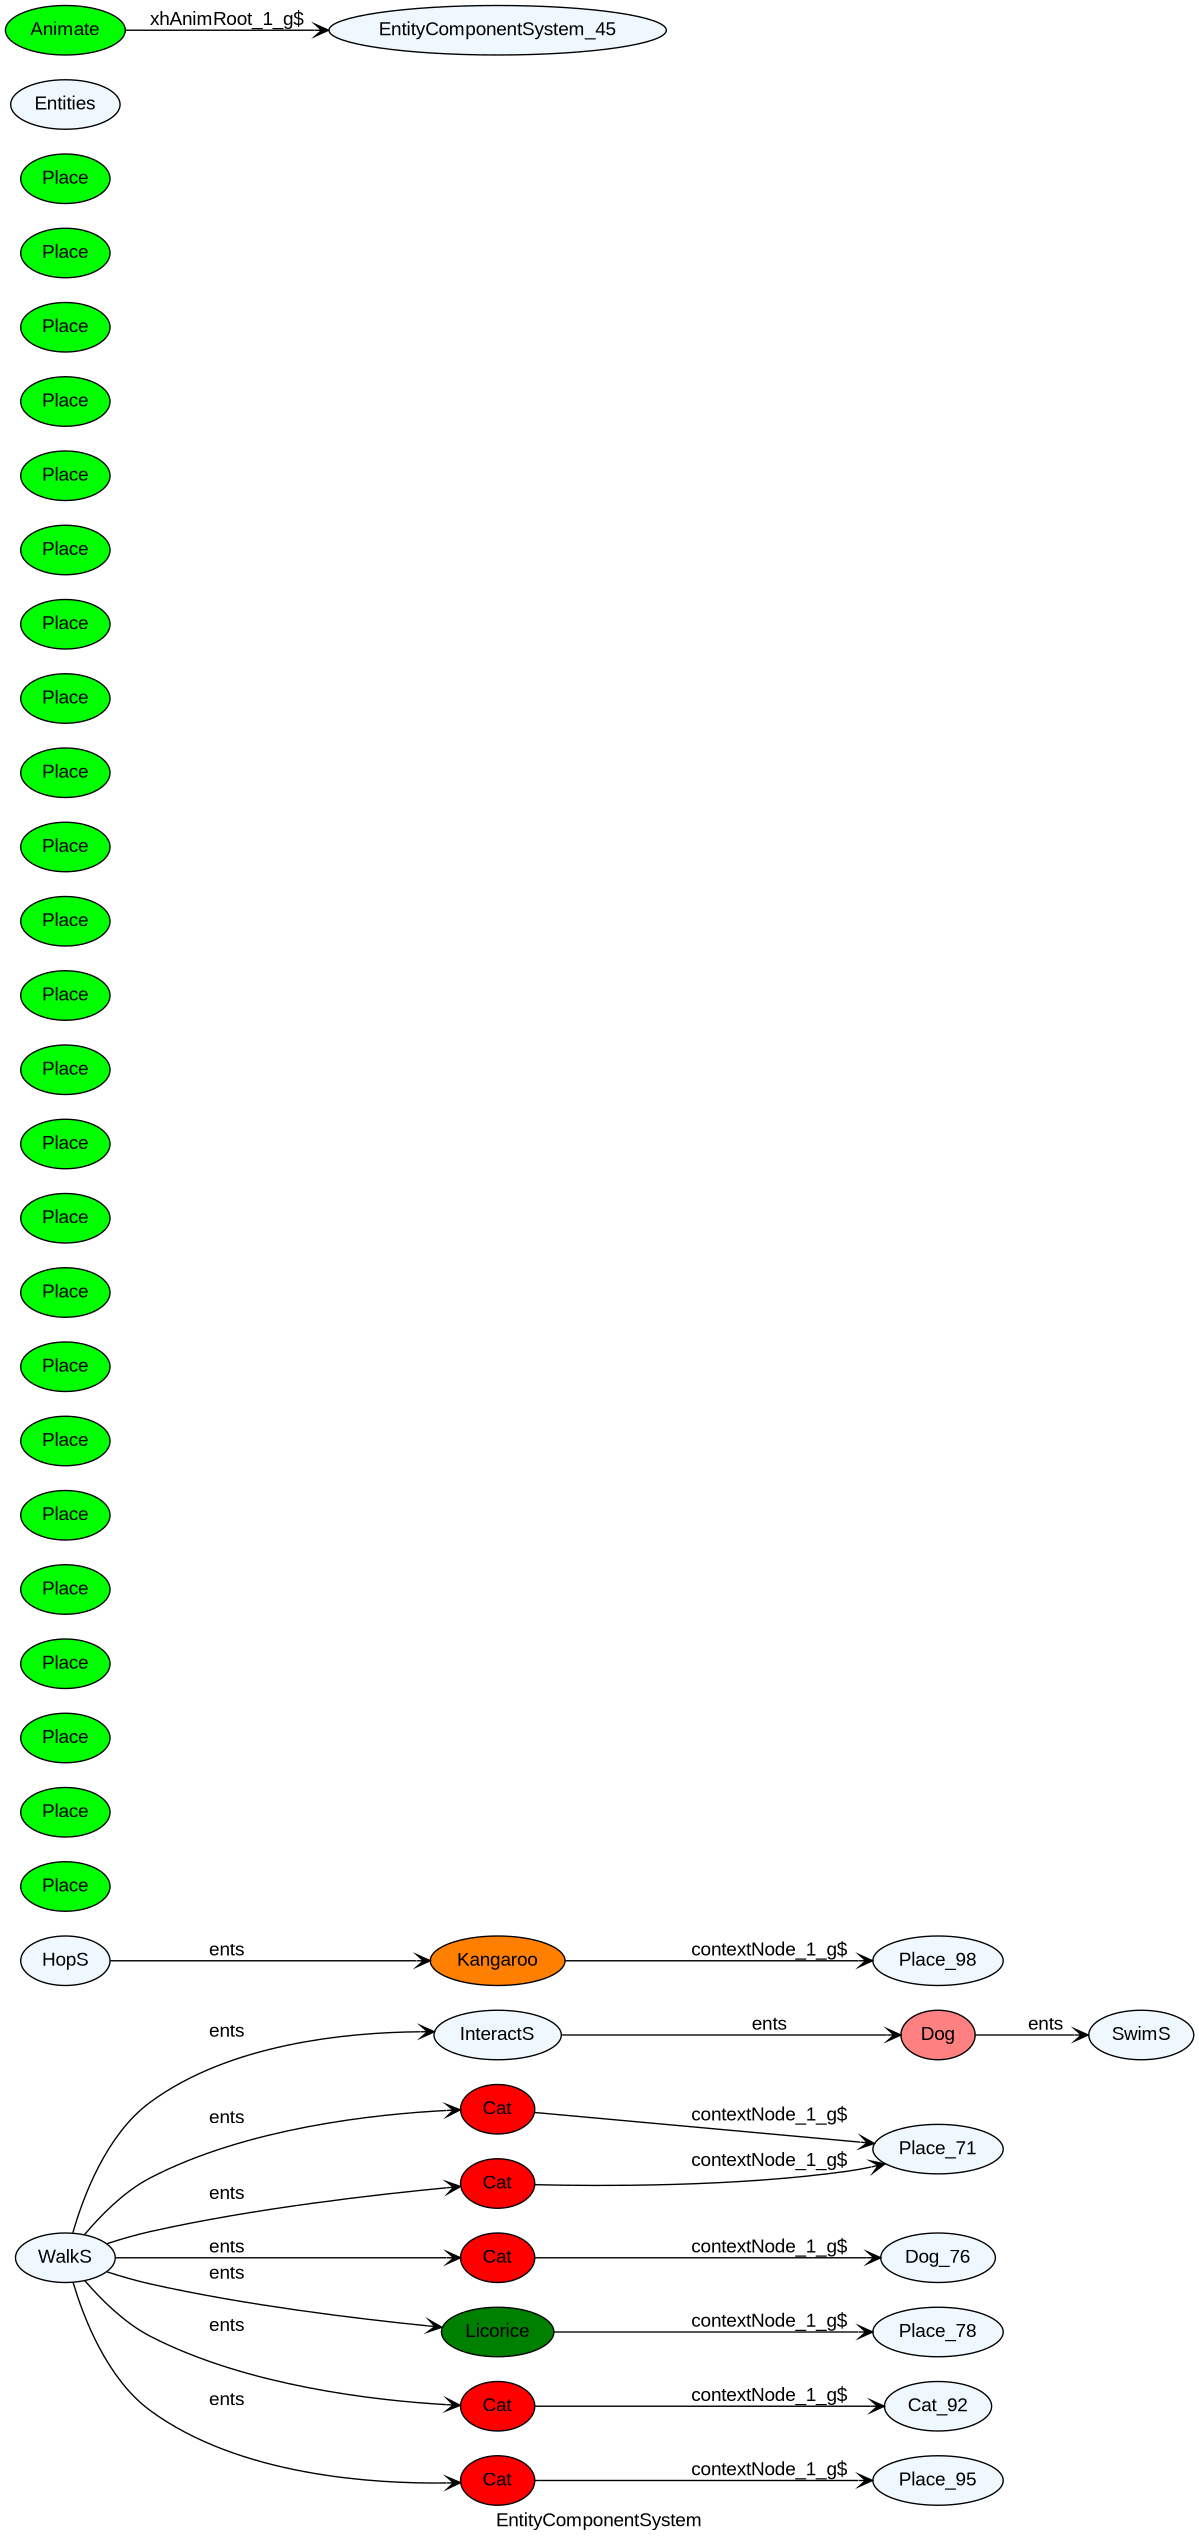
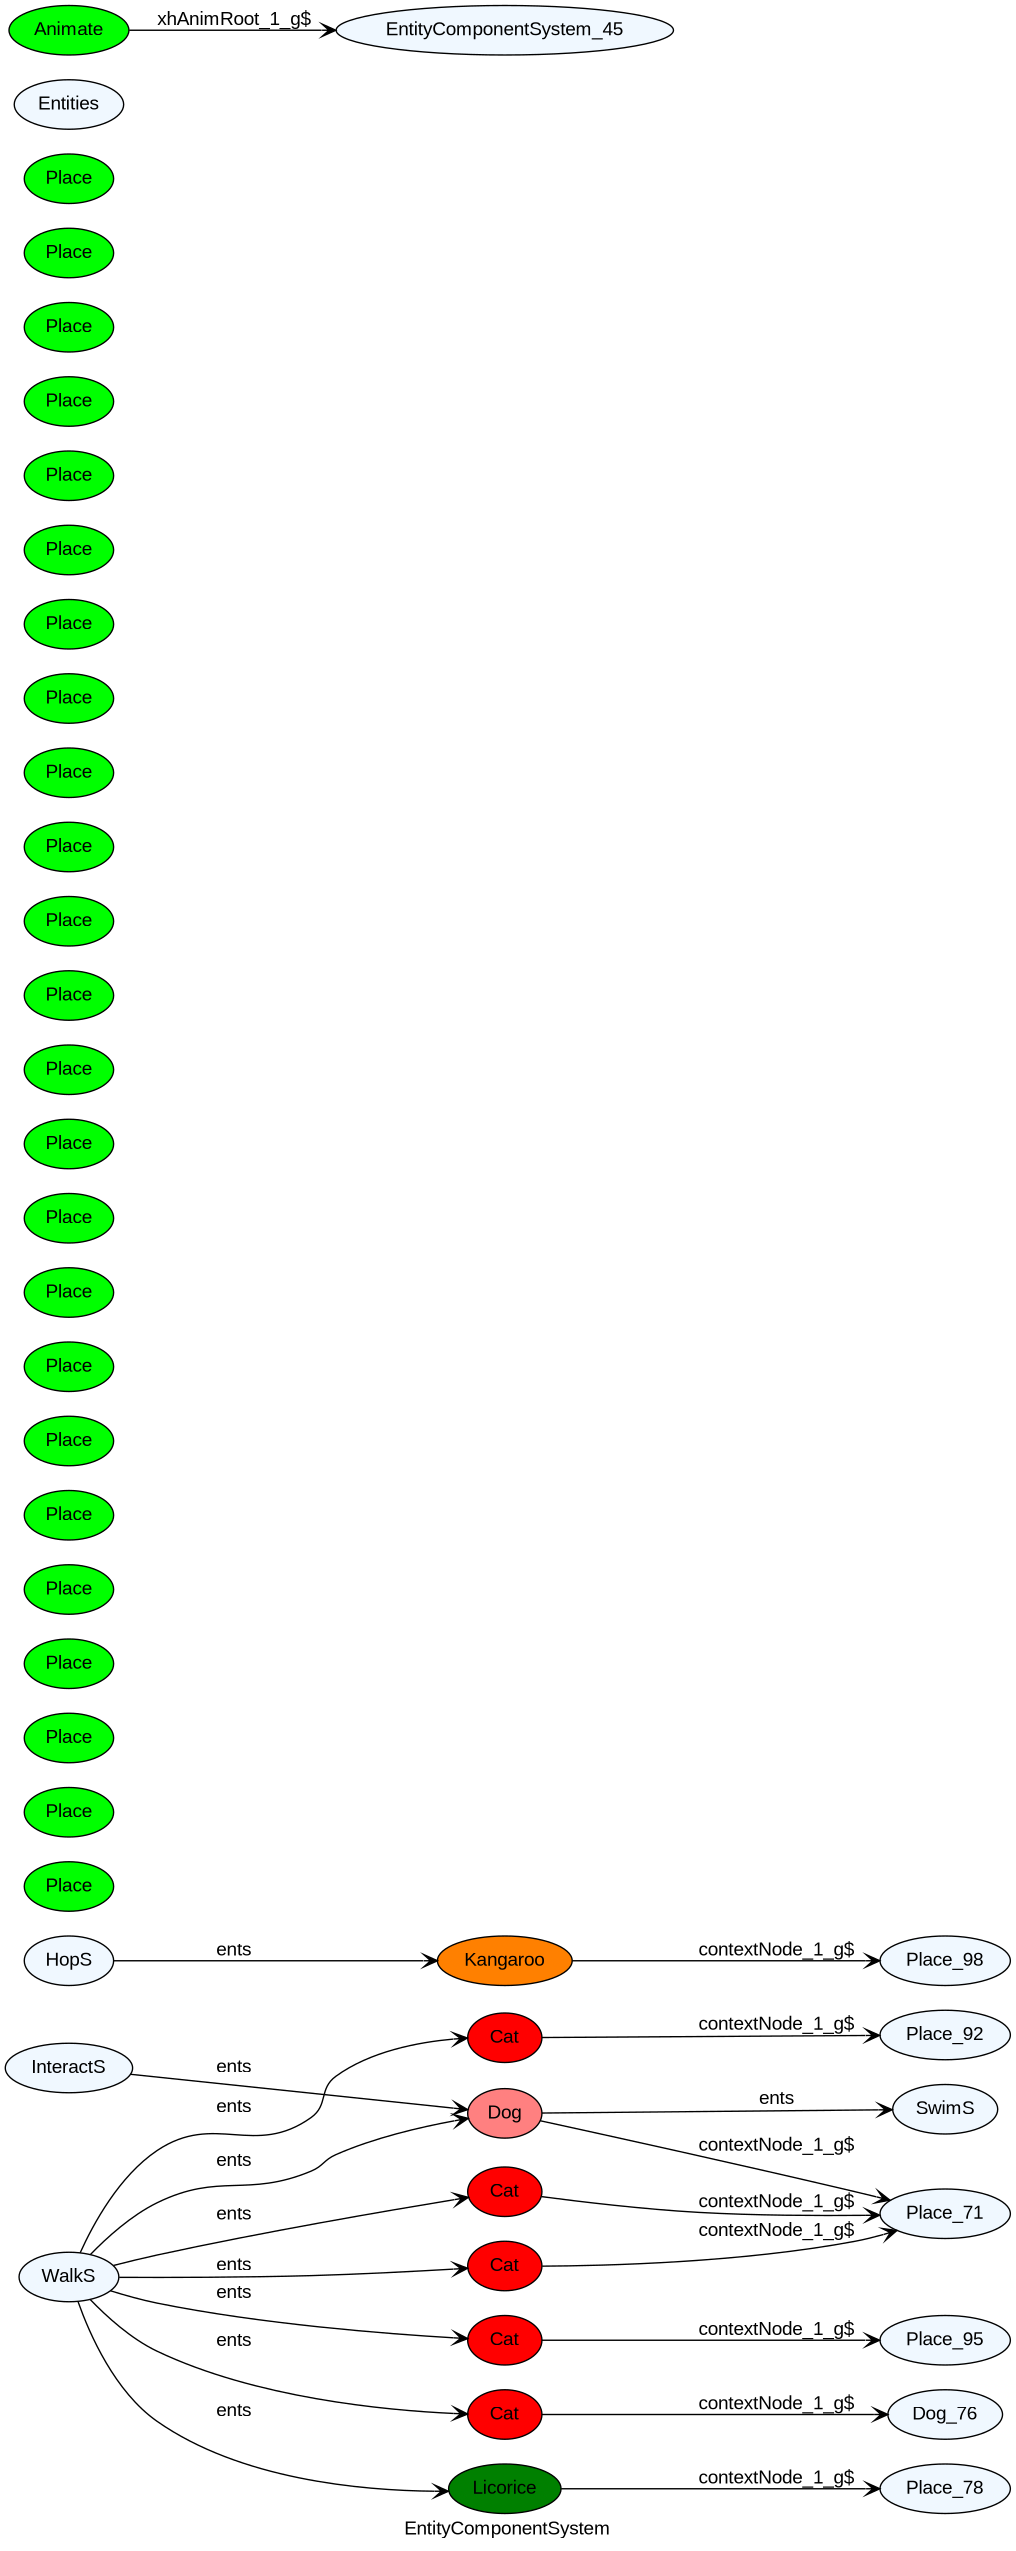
edge "WalkS" -> "InteractS": now "WalkS" -> "Dog"
edge "Dog" -> "Place_71": added, label "contextNode_1_g$"
node "Cat_92": label "Cat_92" -> "Place_92"
